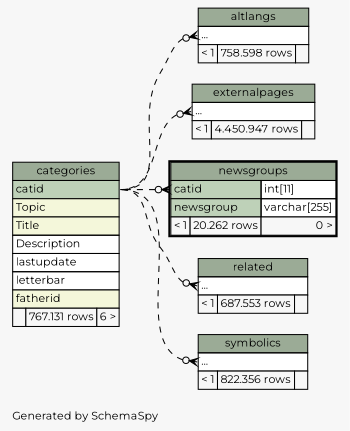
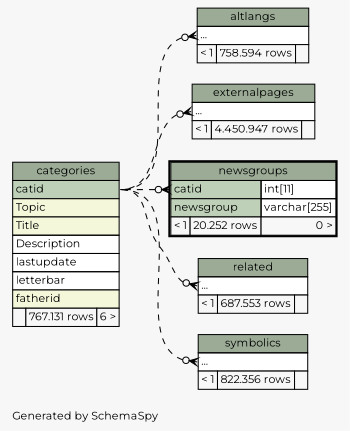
node "altlangs": text "758.598 rows" -> "758.594 rows"
node "newsgroups": text "20.262 rows" -> "20.252 rows"
